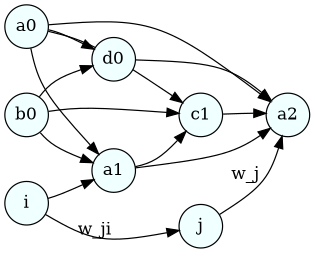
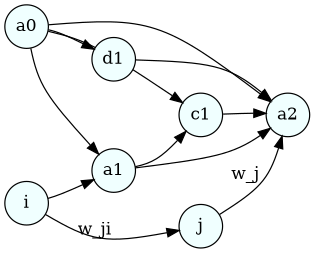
node "d0": label "d0" -> "d1"
node "b0": removed
